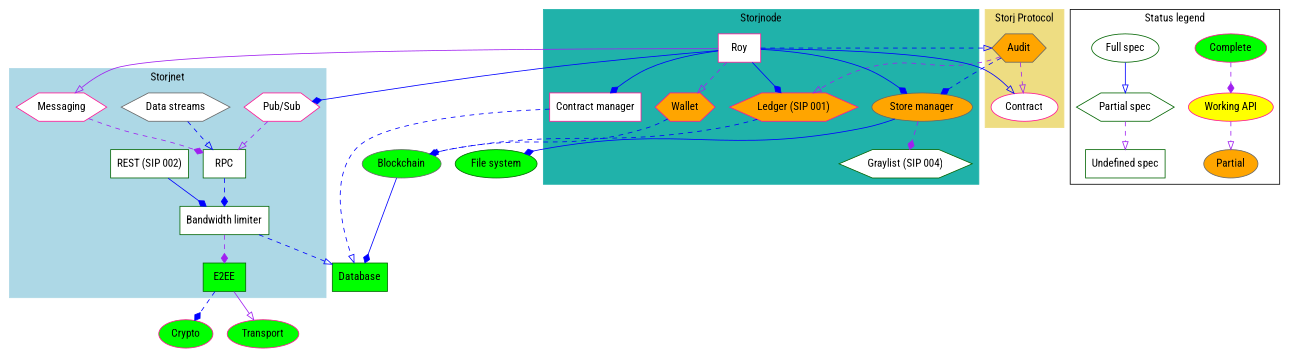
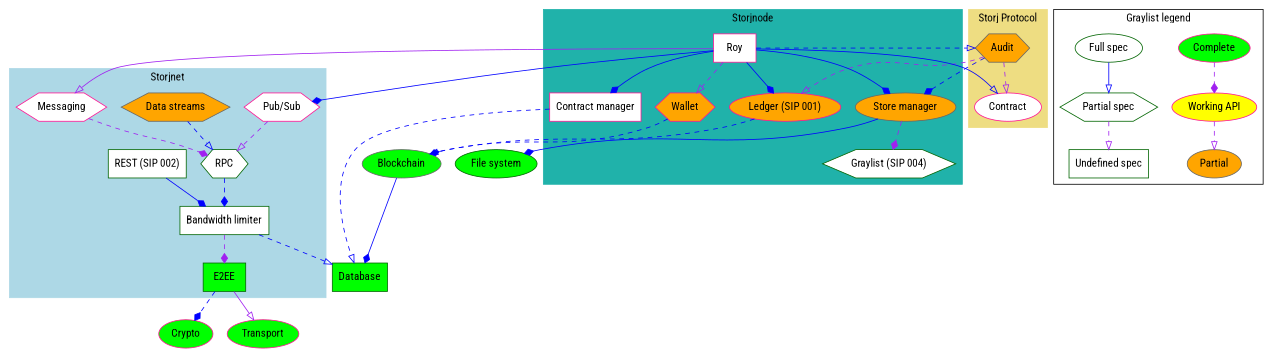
cluster "Status legend": label "Status legend" -> "Graylist legend"
node "Data streams": fillcolor white -> orange
node "Ledger (SIP 001)": shape hexagon -> ellipse
node "RPC": shape box -> hexagon
